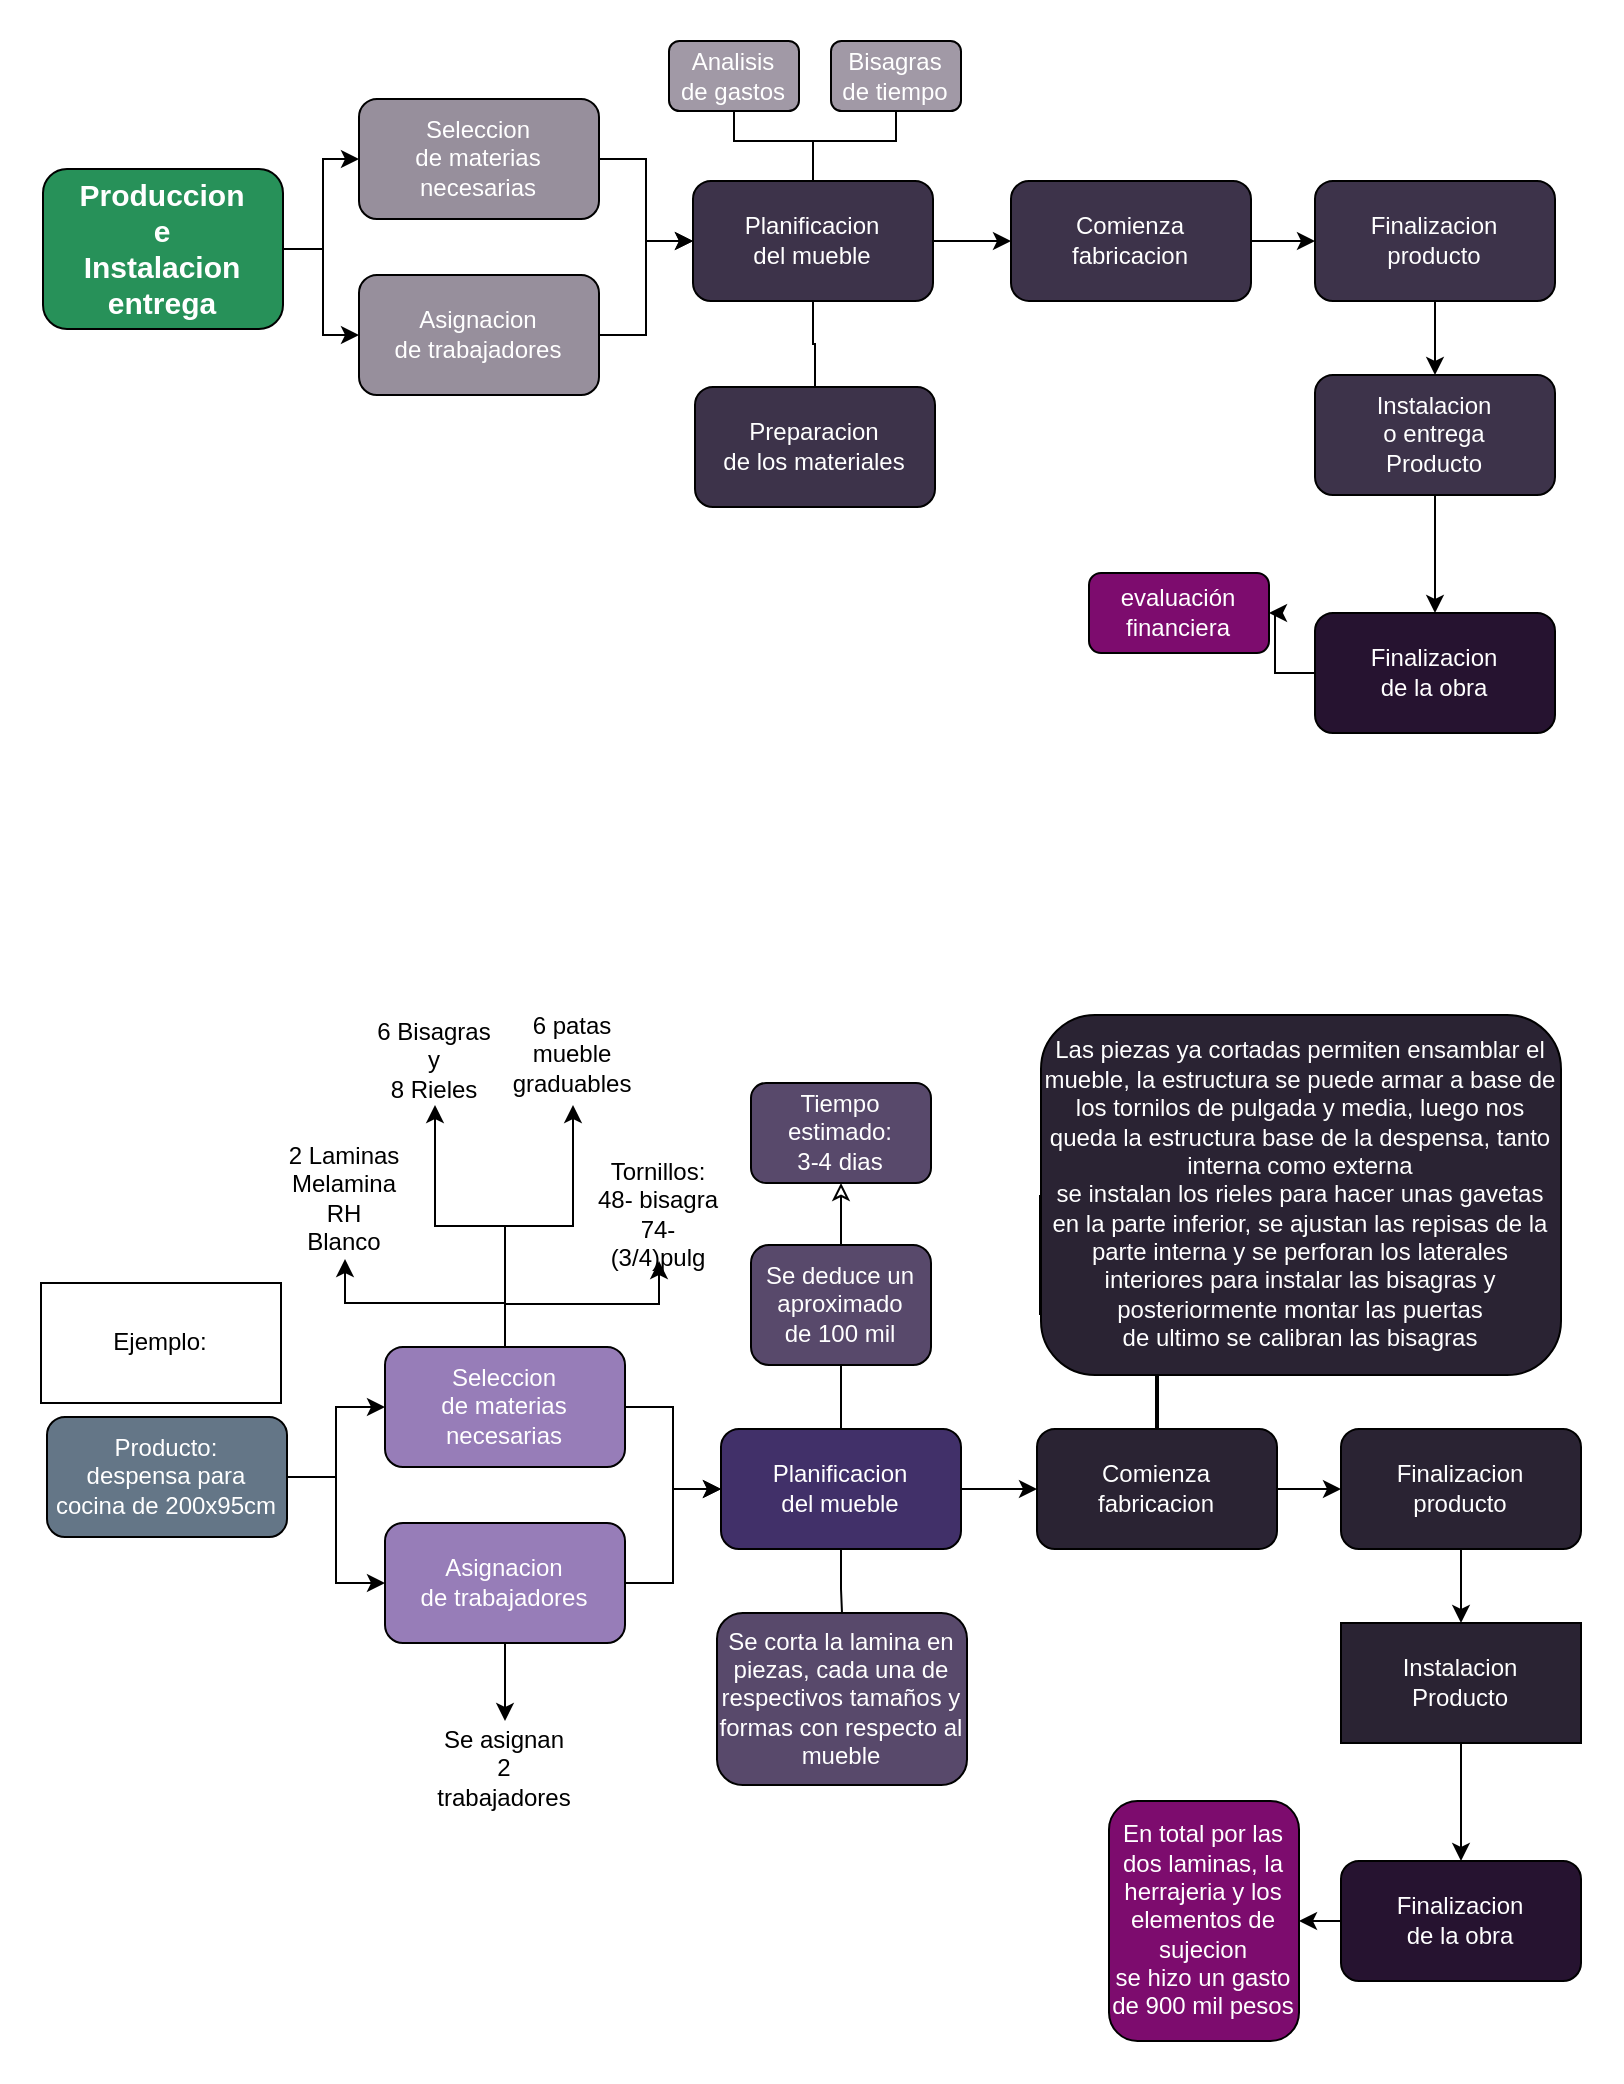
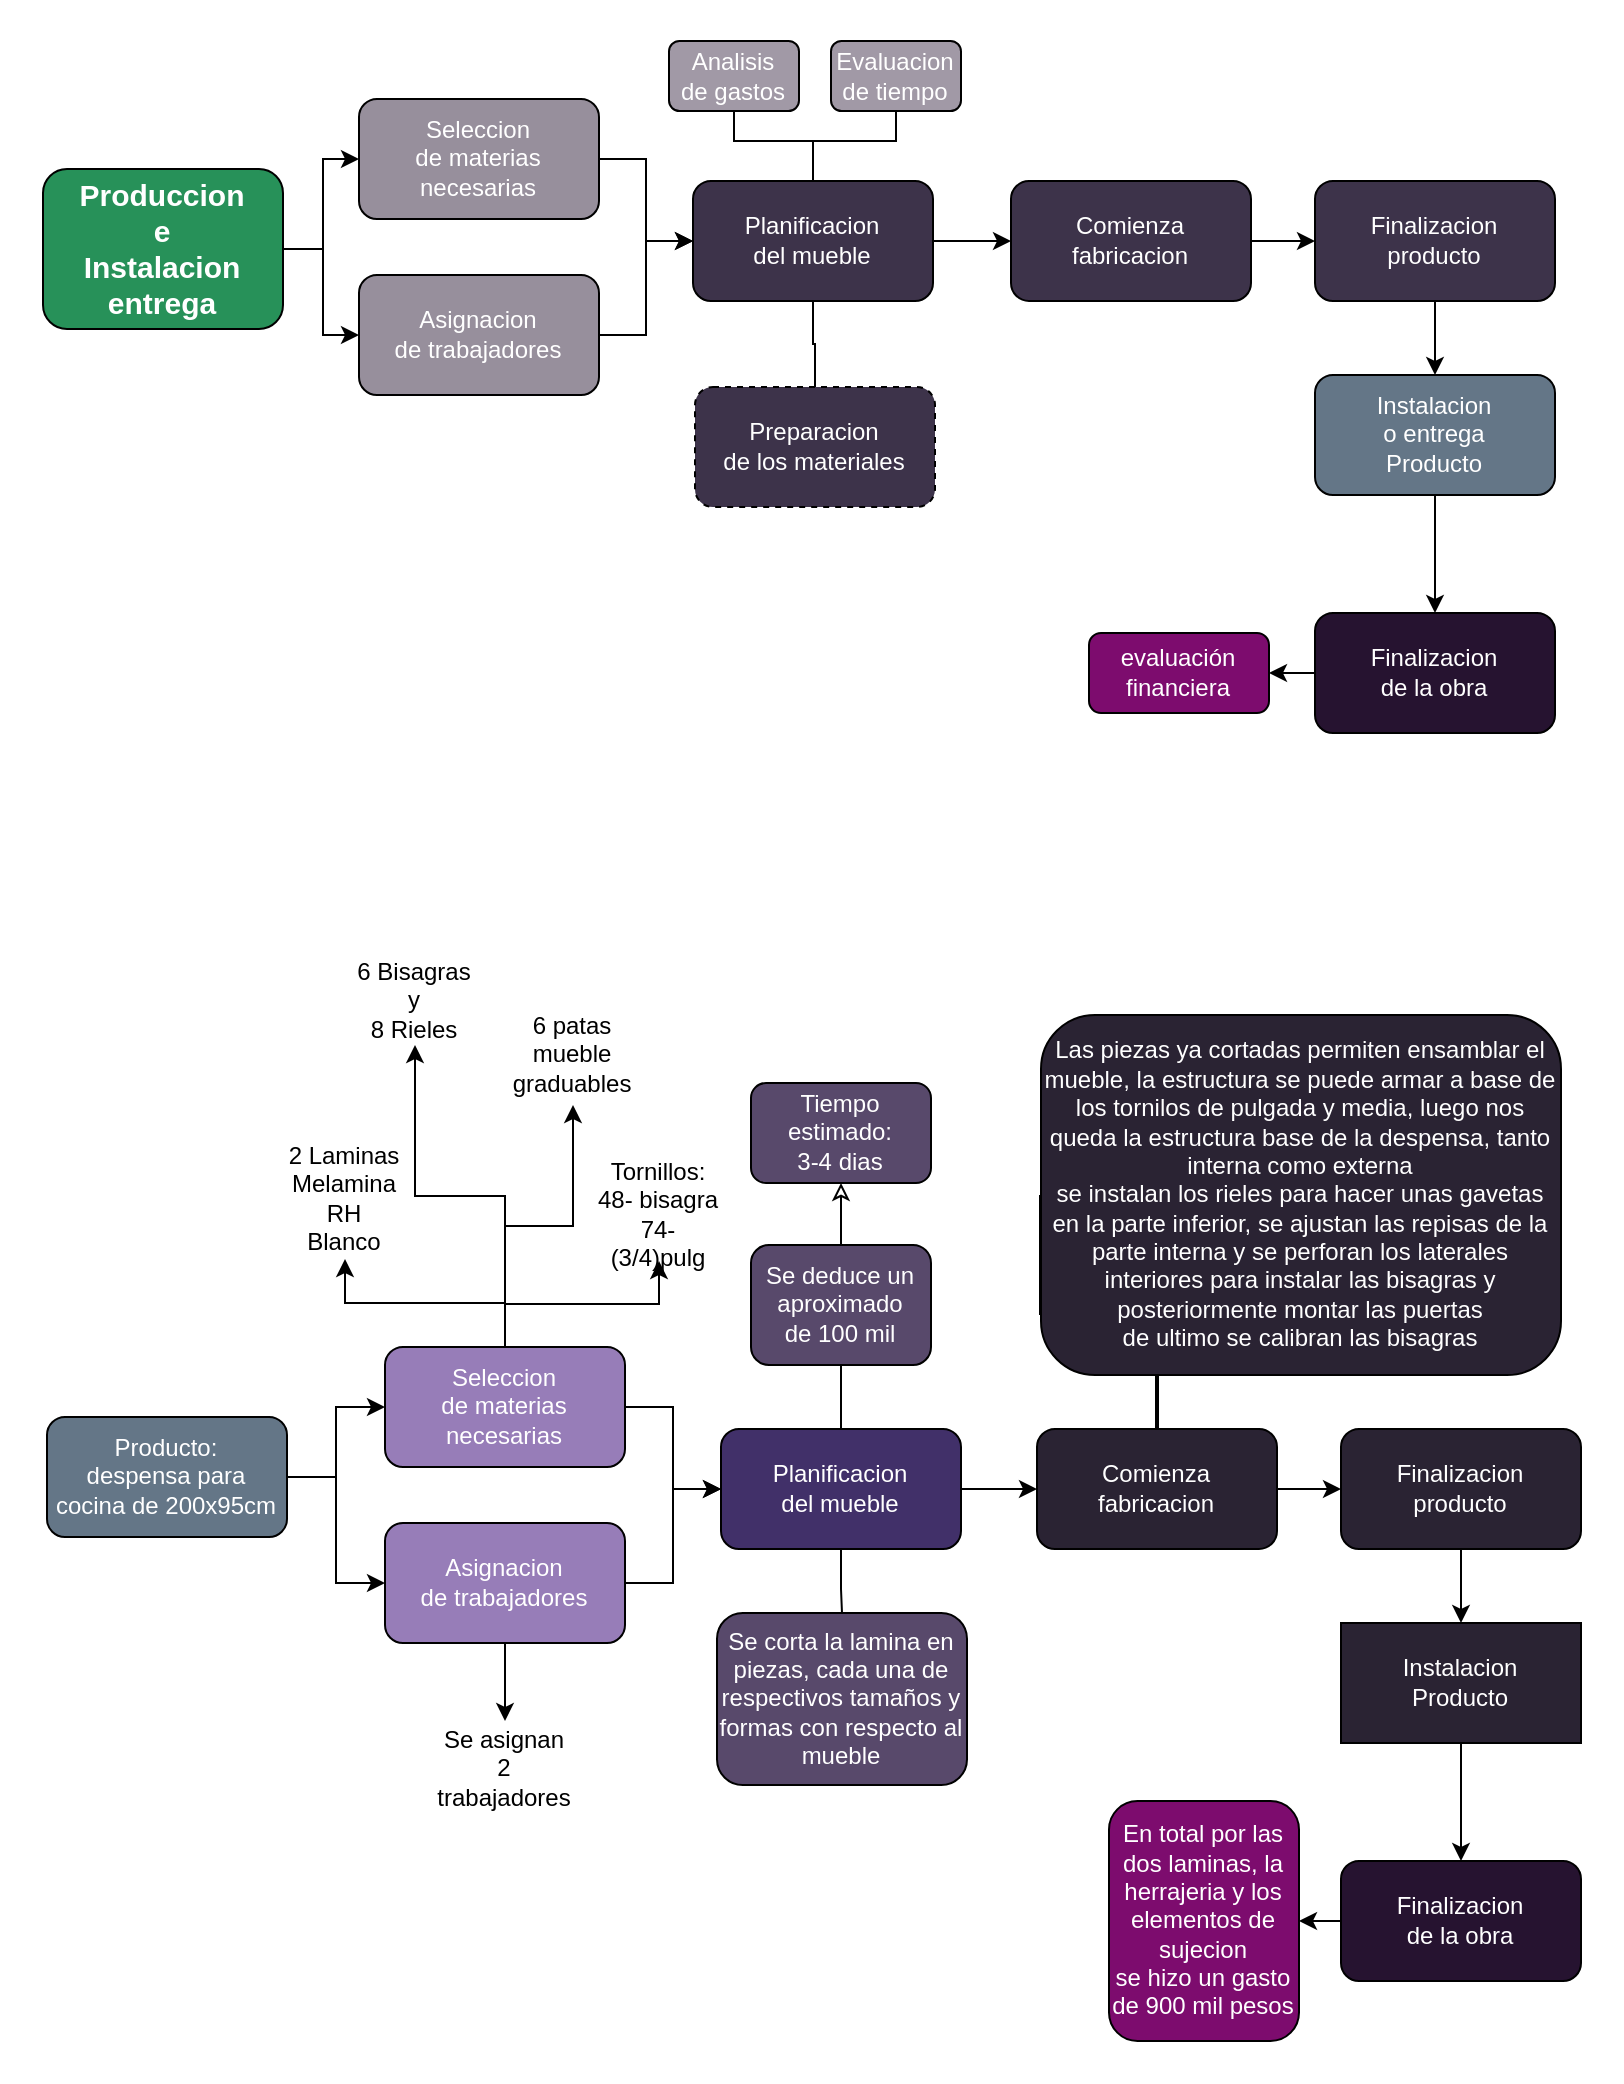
node "Bisagras de tiempo": label "Bisagras de tiempo" -> "Evaluacion de tiempo"
node "Instalacion o entrega Producto": fillcolor #3d334a -> #647687
node "Preparacion de los materiales": style solid -> dashed
node "evaluación financiera": moved (1179, 613) -> (1179, 673)
node "6 Bisagras y 8 Rieles": moved (435, 1060) -> (415, 1000)
node "Ejemplo:": removed
